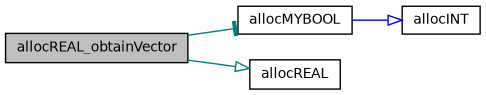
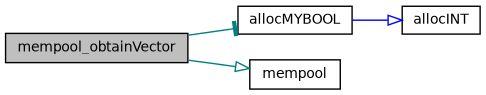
node "allocREAL_obtainVector": label "allocREAL_obtainVector" -> "mempool_obtainVector"
node "allocREAL": label "allocREAL" -> "mempool"
